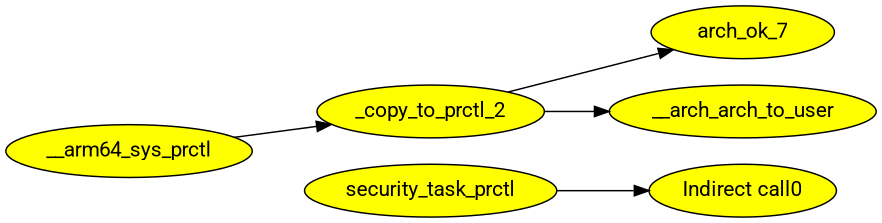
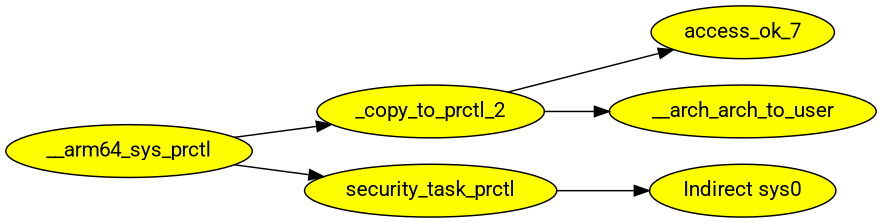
node "arch_ok_7": label "arch_ok_7" -> "access_ok_7"
edge "__arm64_sys_prctl" -> "security_task_prctl": added
node "Indirect call0": label "Indirect call0" -> "Indirect sys0"
